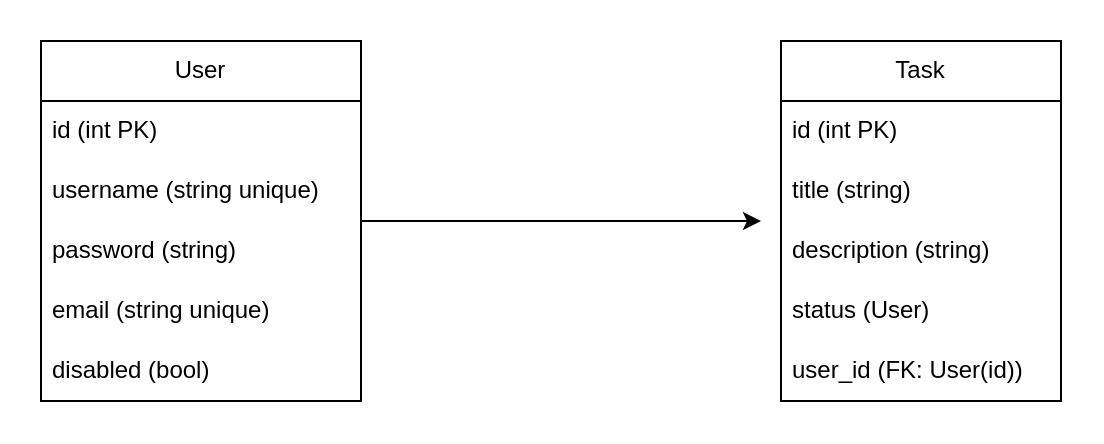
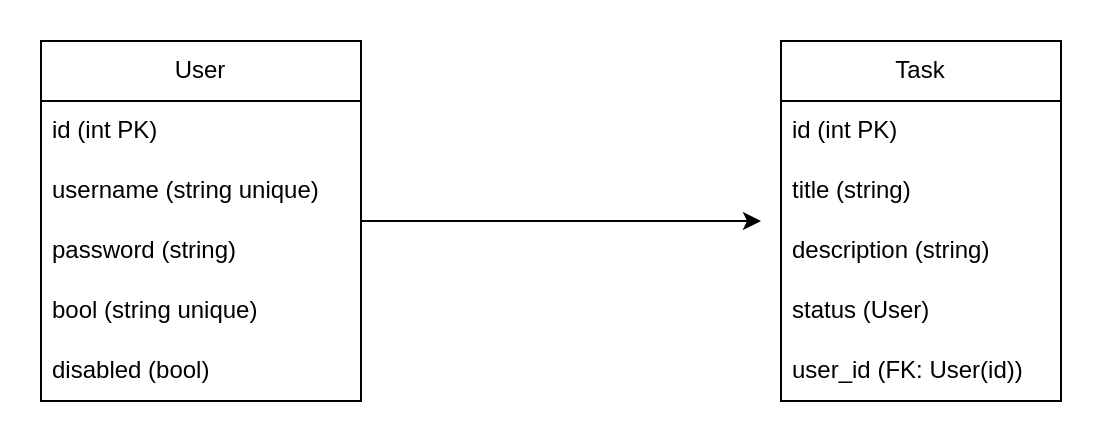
node "email (string unique)": label "email (string unique)" -> "bool (string unique)"
